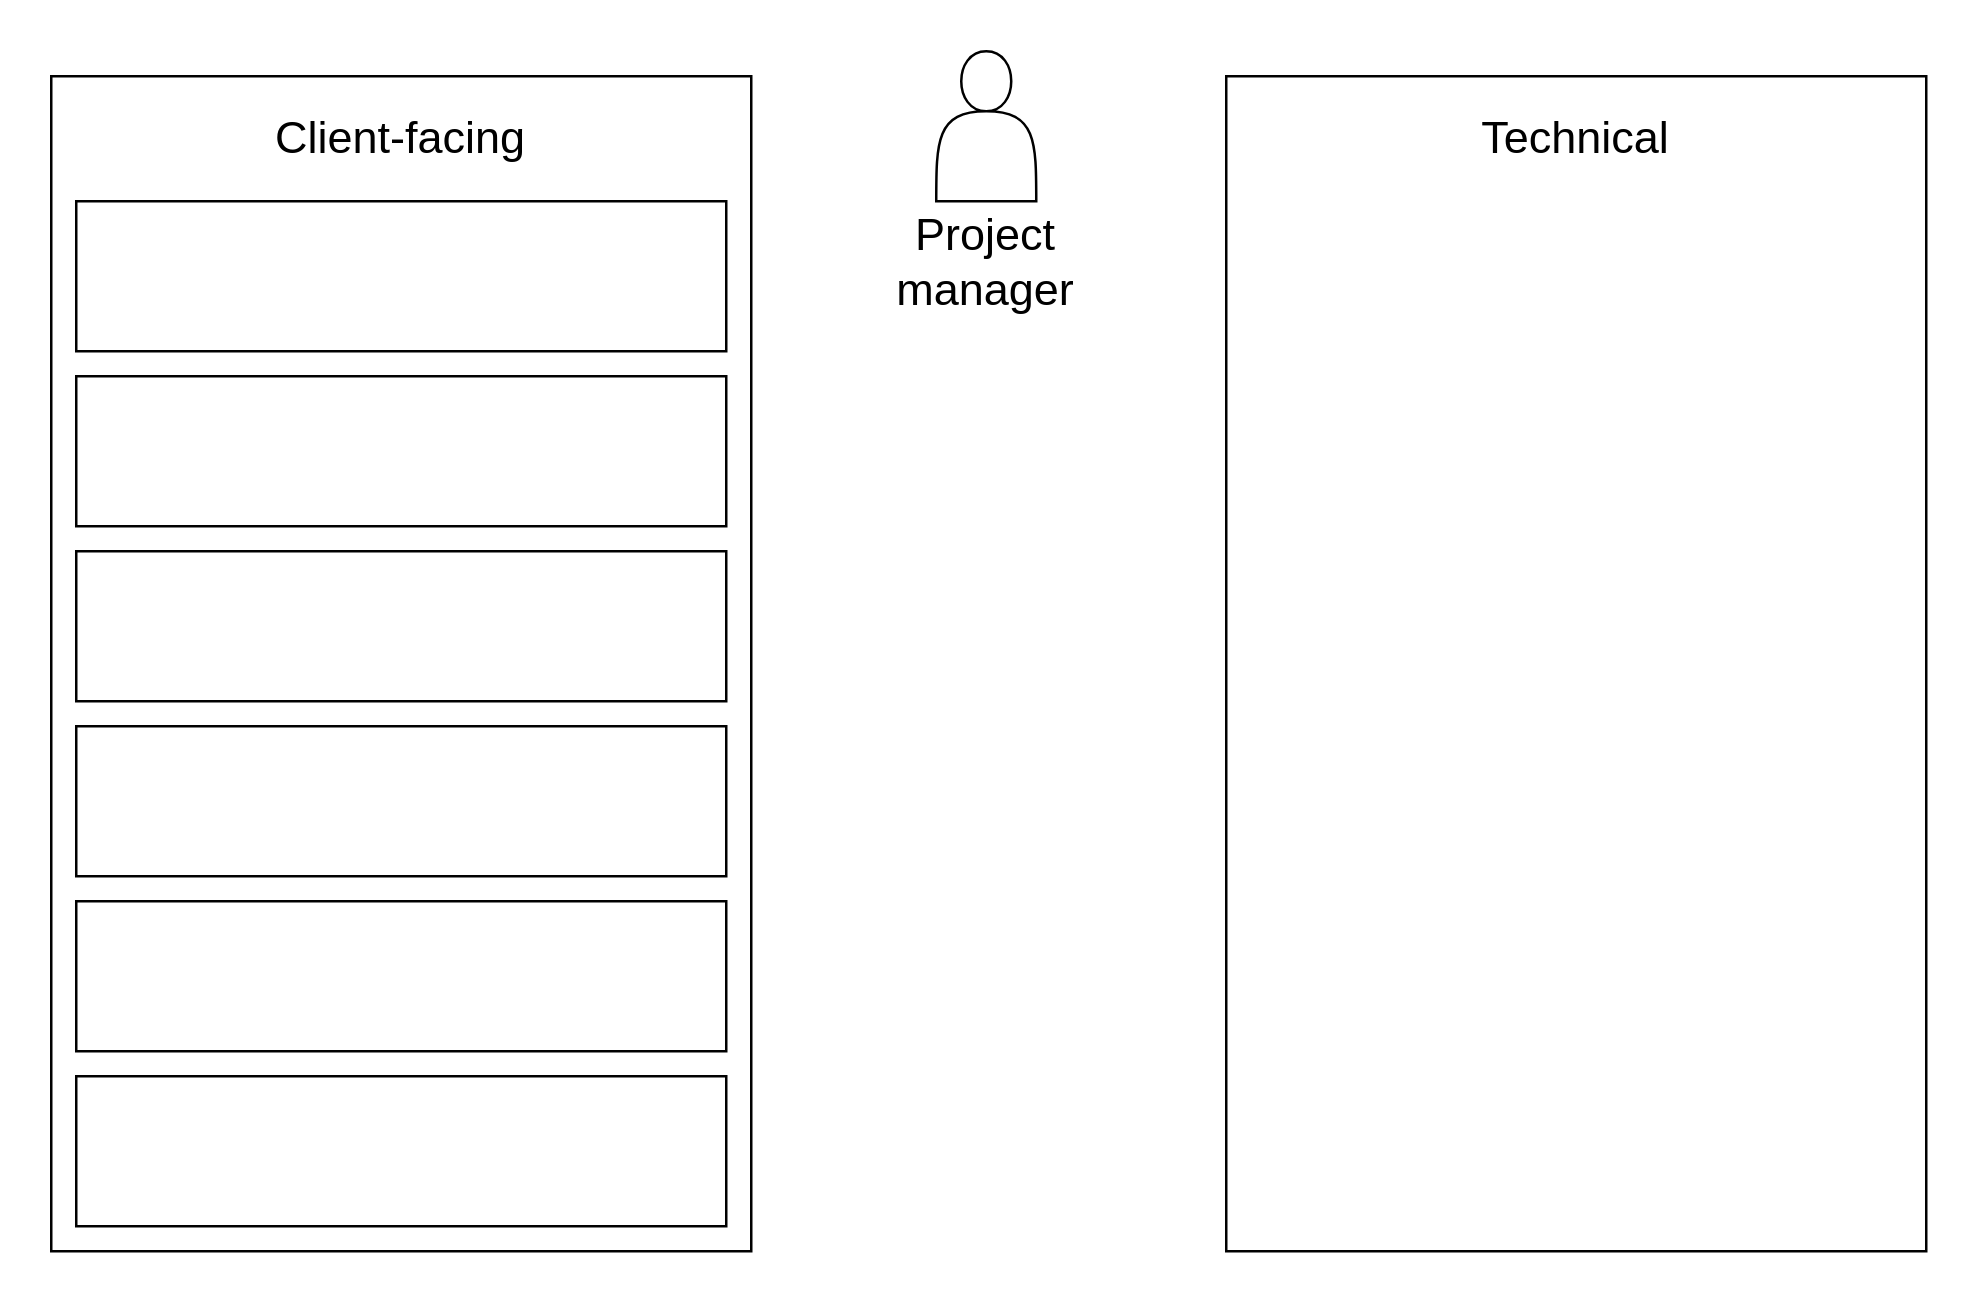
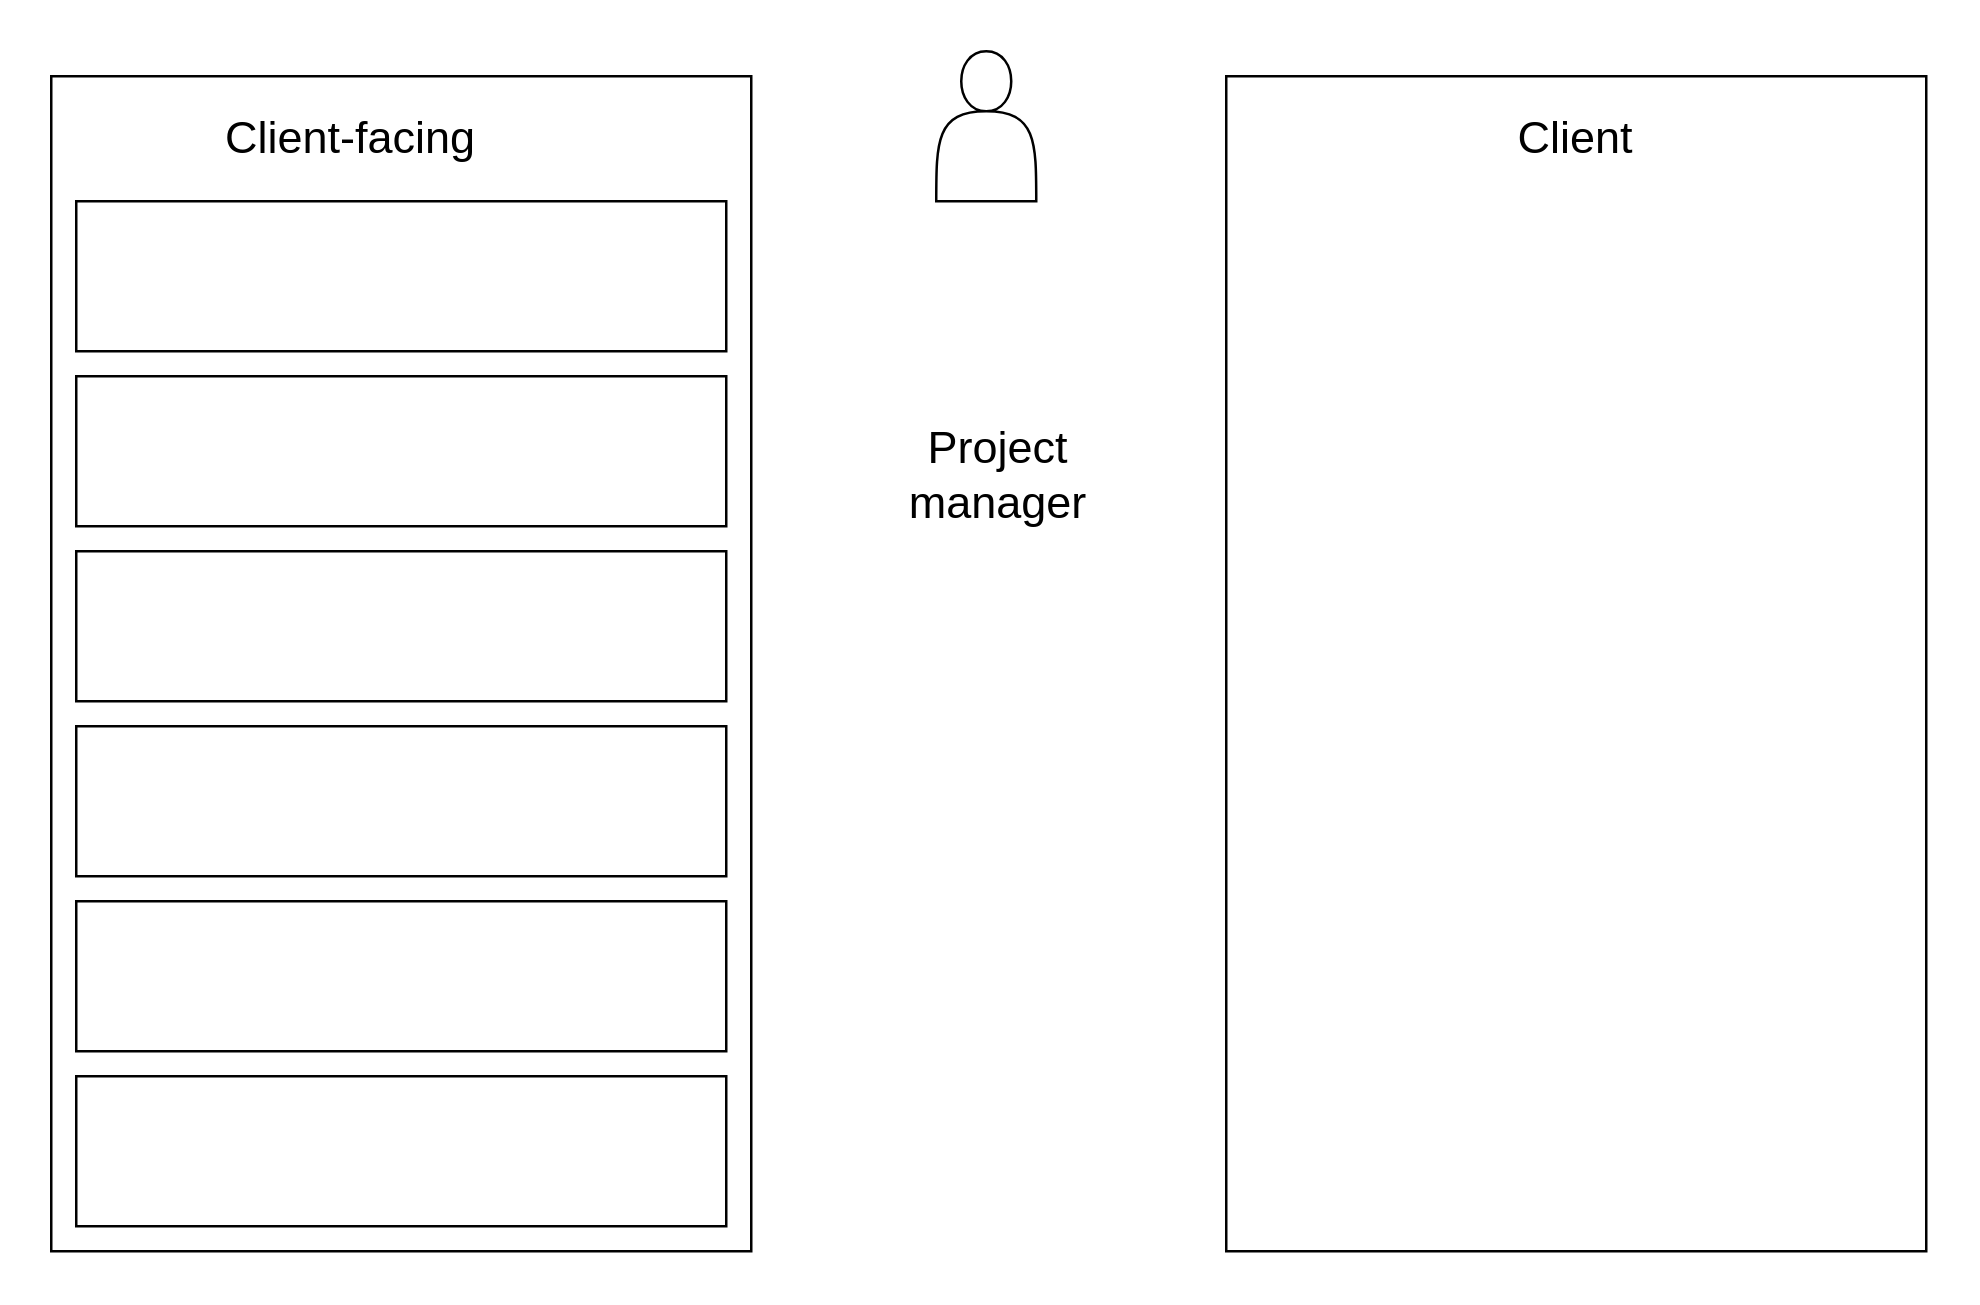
node "Client-facing": moved (401, 139) -> (351, 139)
node "Technical": label "Technical" -> "Client"
node "Project manager": moved (986, 264) -> (999, 476)
